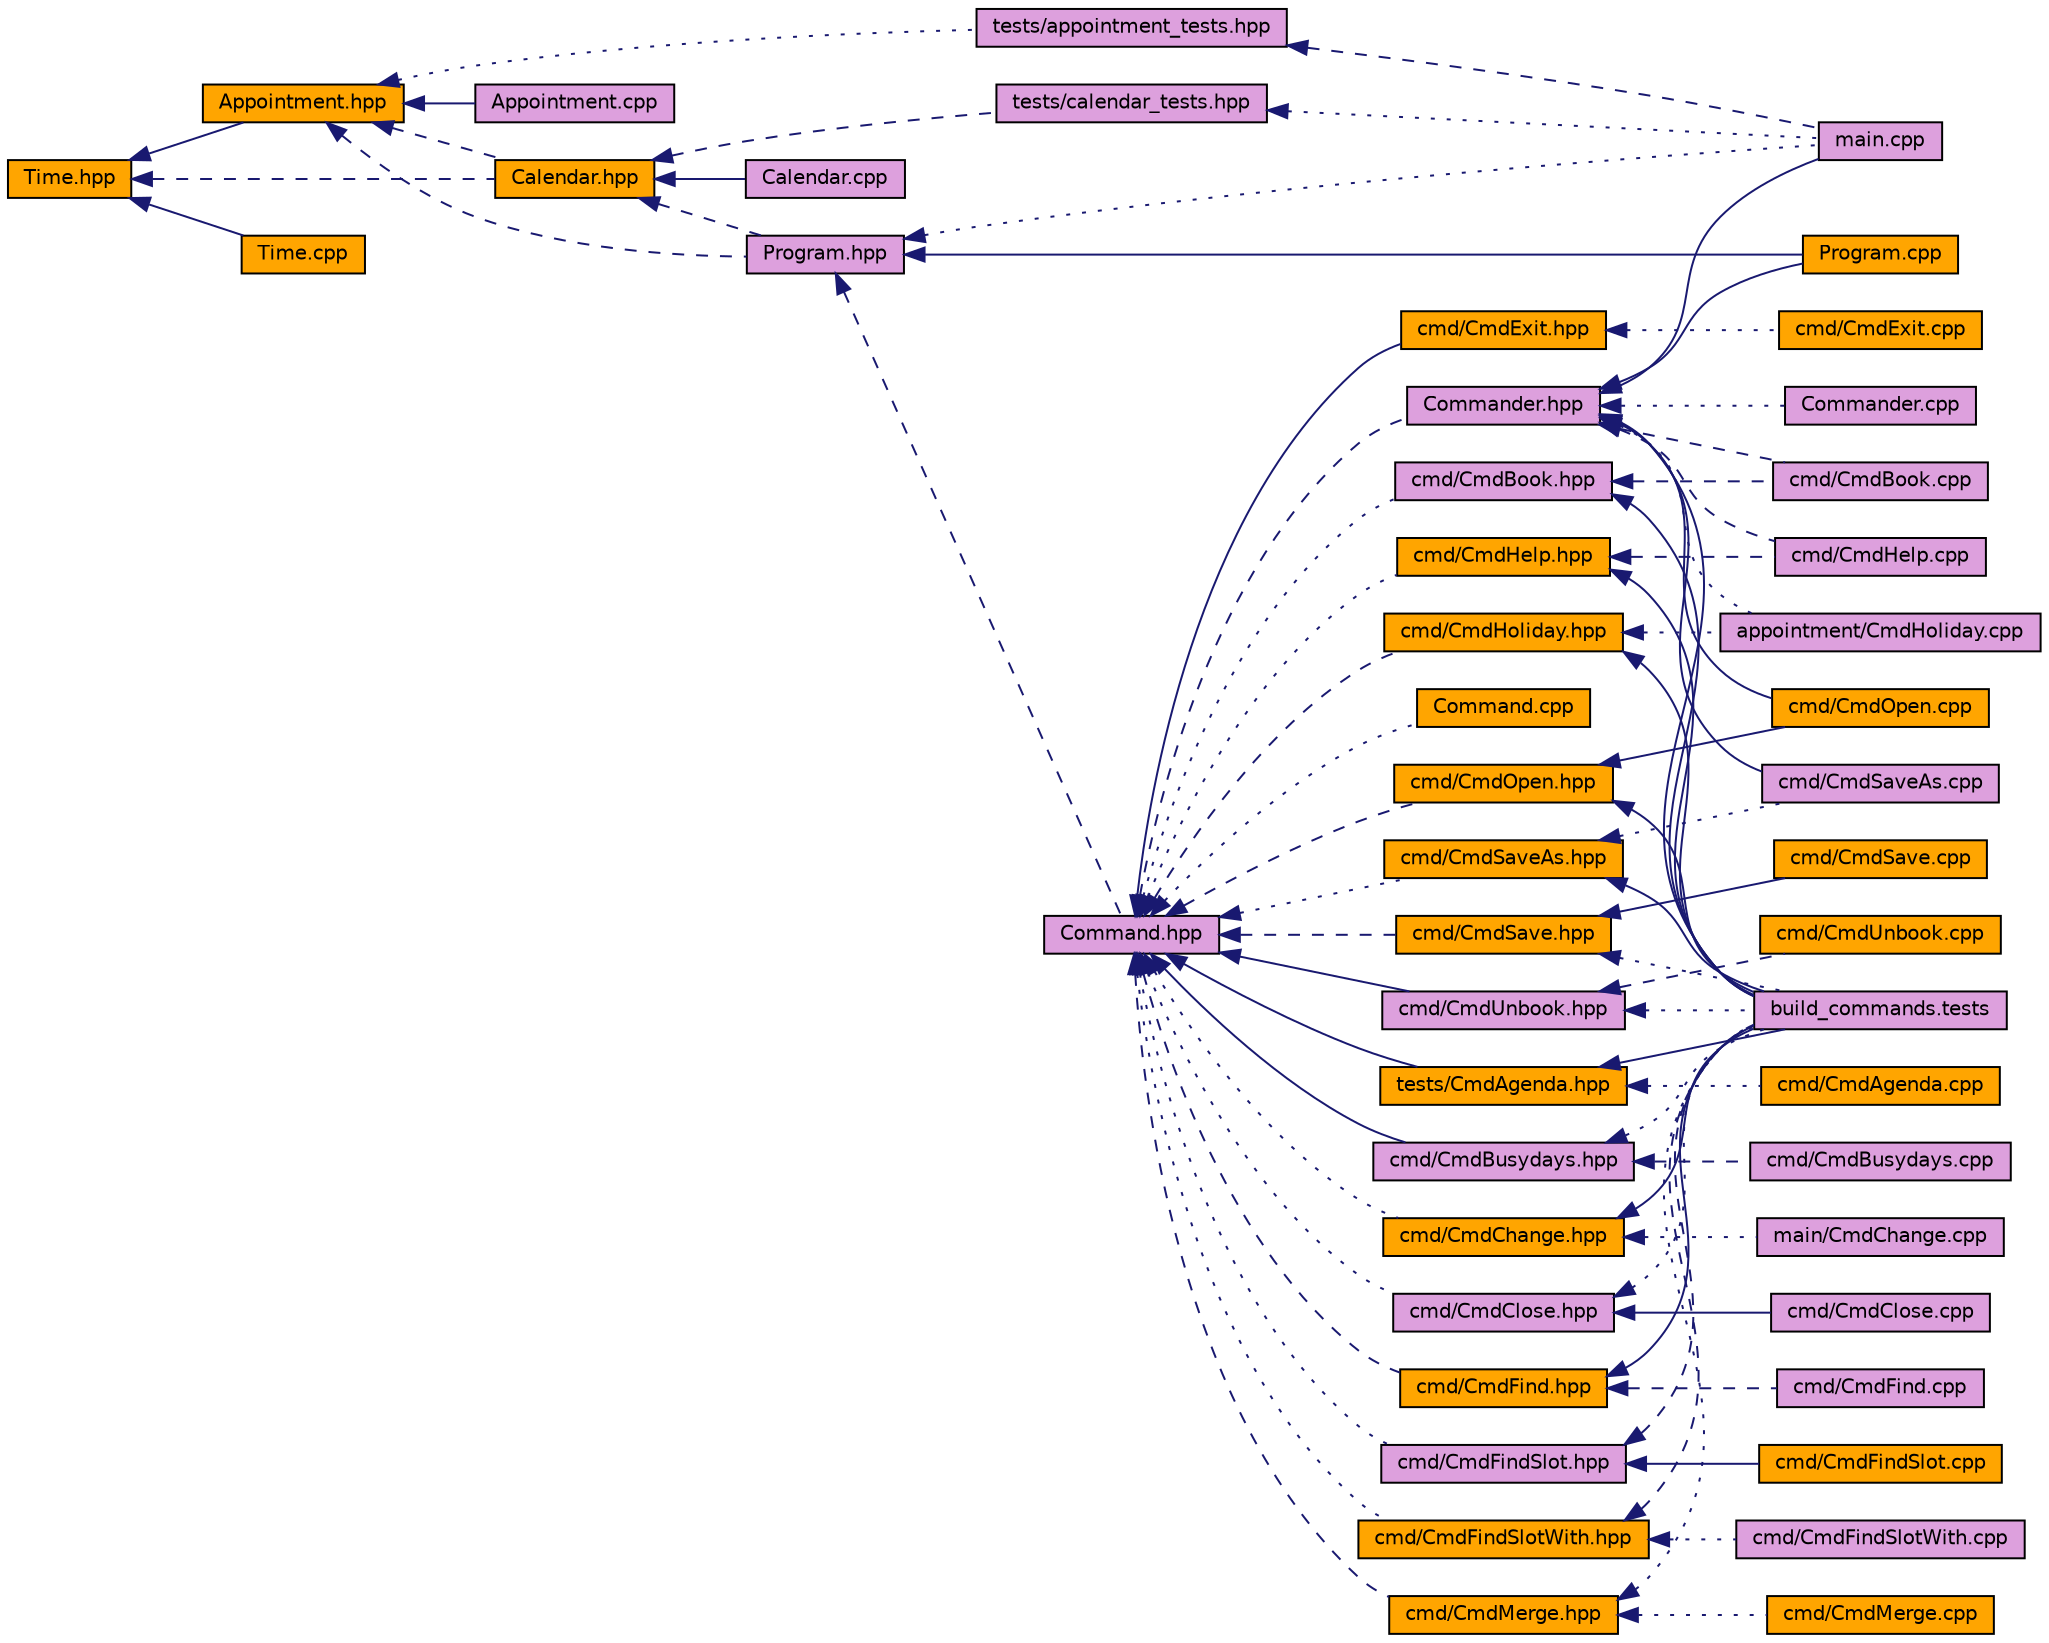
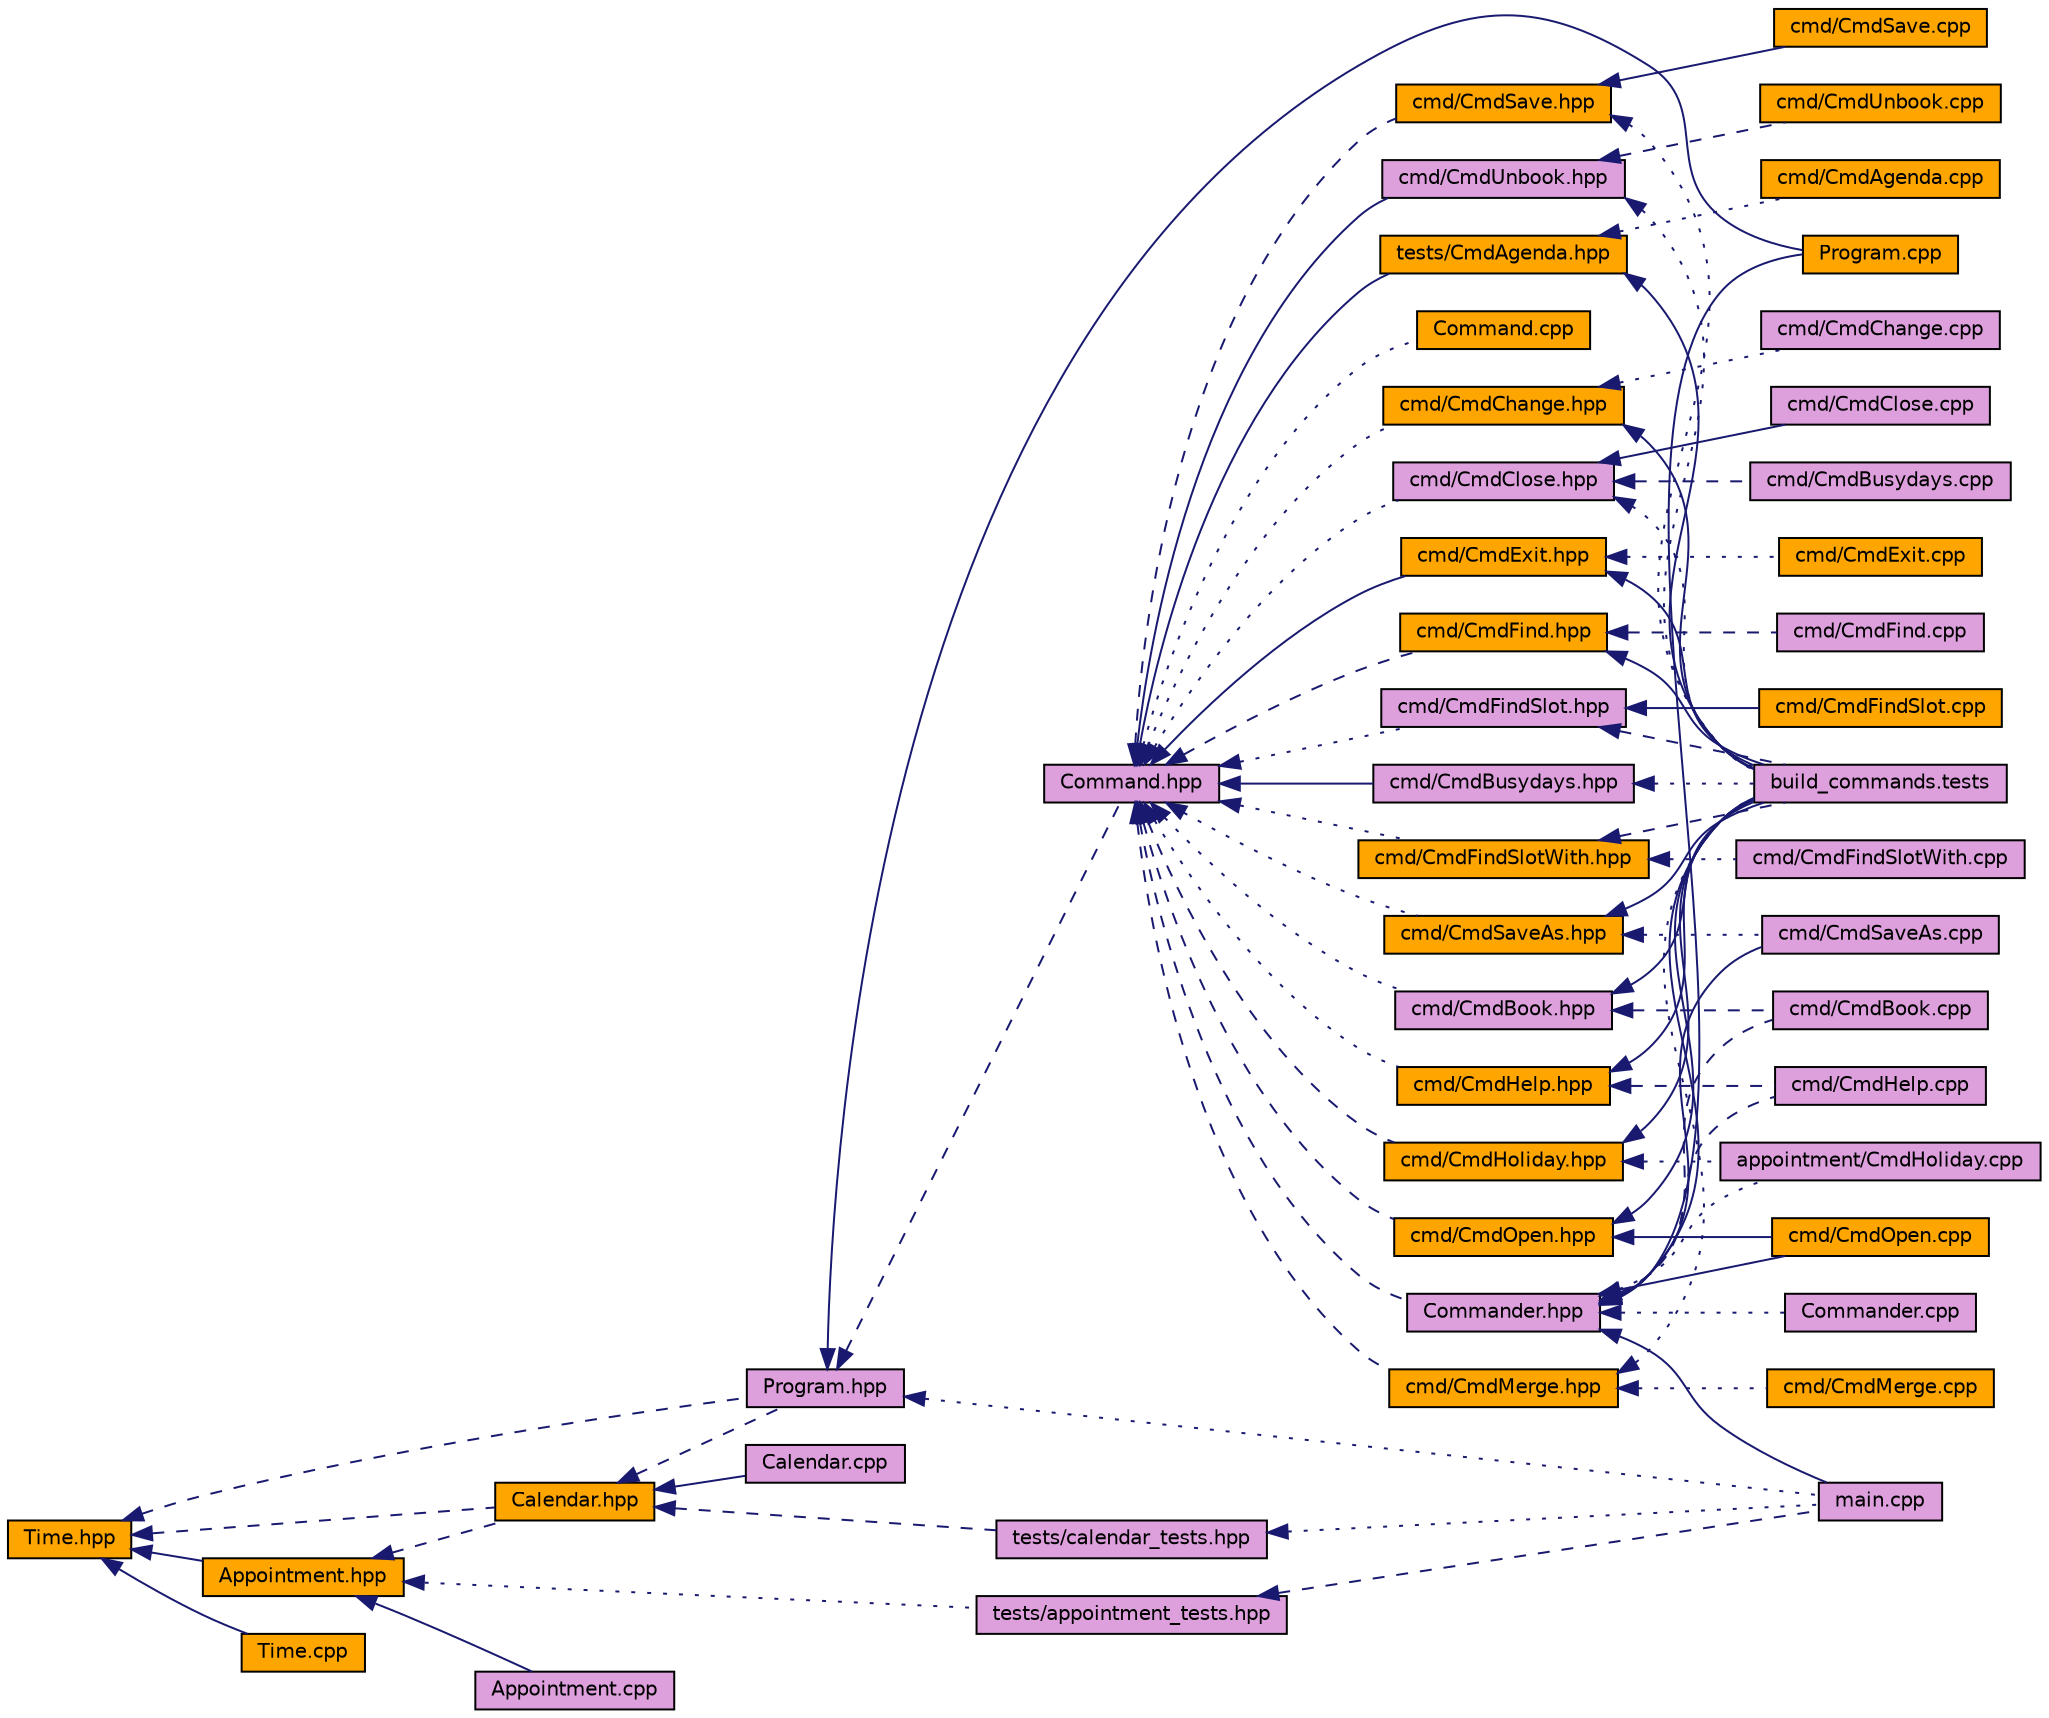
edge "Program.hpp" -> "Appointment.hpp": now "Program.hpp" -> "Time.hpp"
edge "build_commands.tests" -> "cmd/CmdExit.hpp": added
edge "cmd/CmdBusydays.cpp" -> "cmd/CmdBusydays.hpp": now "cmd/CmdBusydays.cpp" -> "cmd/CmdClose.hpp"
node "main/CmdChange.cpp": label "main/CmdChange.cpp" -> "cmd/CmdChange.cpp"
